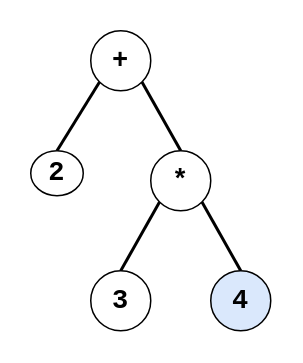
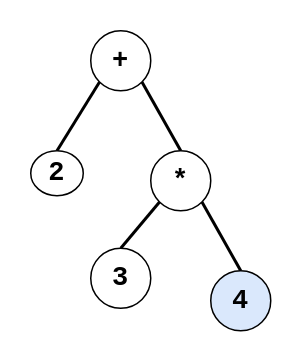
node "3": moved (121, 301) -> (121, 278)
